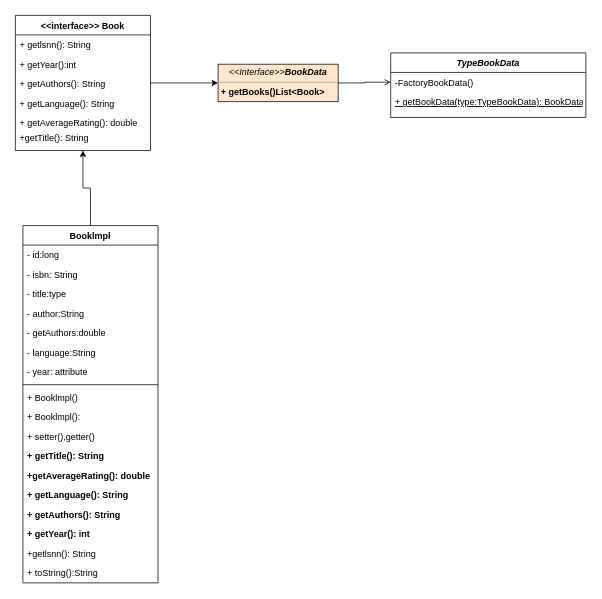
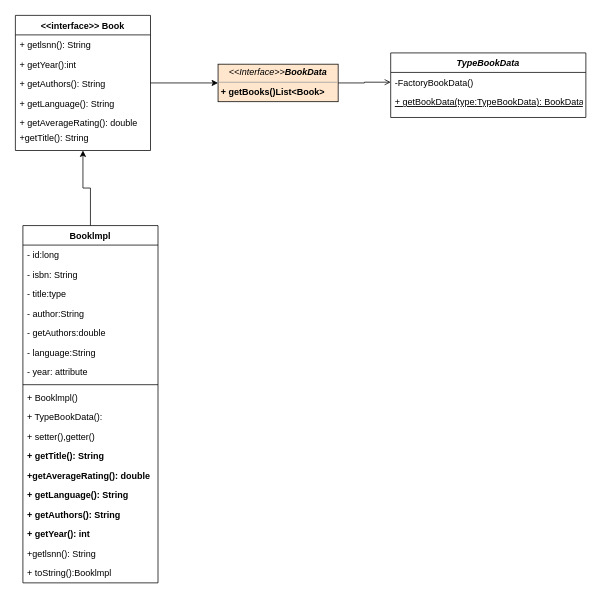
node "+ Booklmpl():": label "+ Booklmpl():" -> "+ TypeBookData():"
node "+ toString():String": label "+ toString():String" -> "+ toString():Booklmpl"
